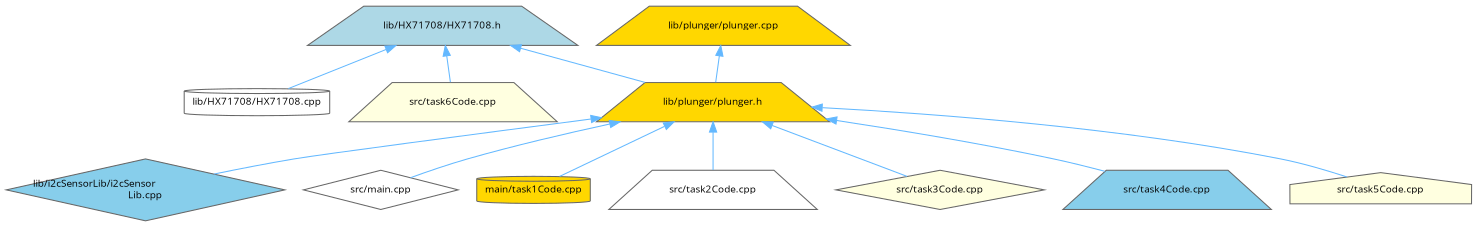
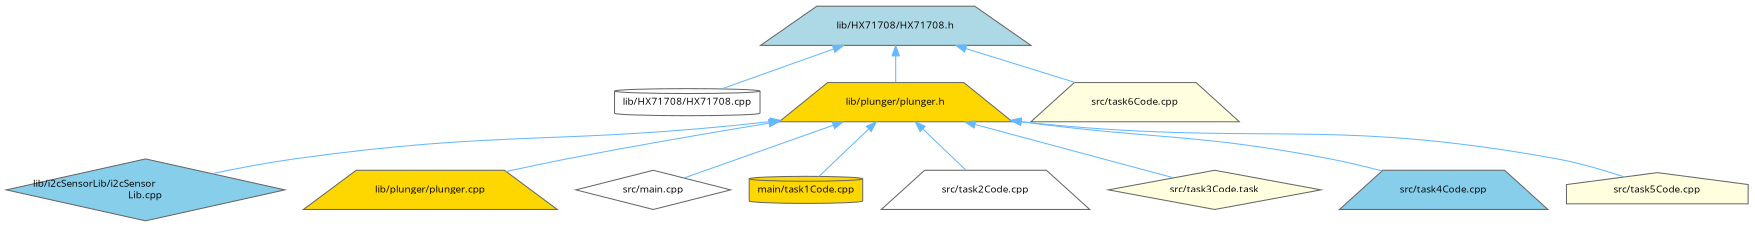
edge "lib/plunger/plunger.h" -> "lib/plunger/plunger.cpp": reversed
node "src/task3Code.cpp": label "src/task3Code.cpp" -> "src/task3Code.task"
